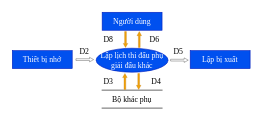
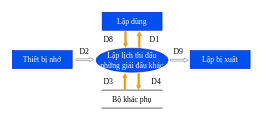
node "Người dùng": label "Người dùng" -> "Lập dùng"
node "D6": label "D6" -> "D1"
node "D5": label "D5" -> "D9"
node "Lập lịch thi đấu phụ giải đấu khác": label "Lập lịch thi đấu phụ giải đấu khác" -> "Lập lịch thi đấu những giải đấu khác"
